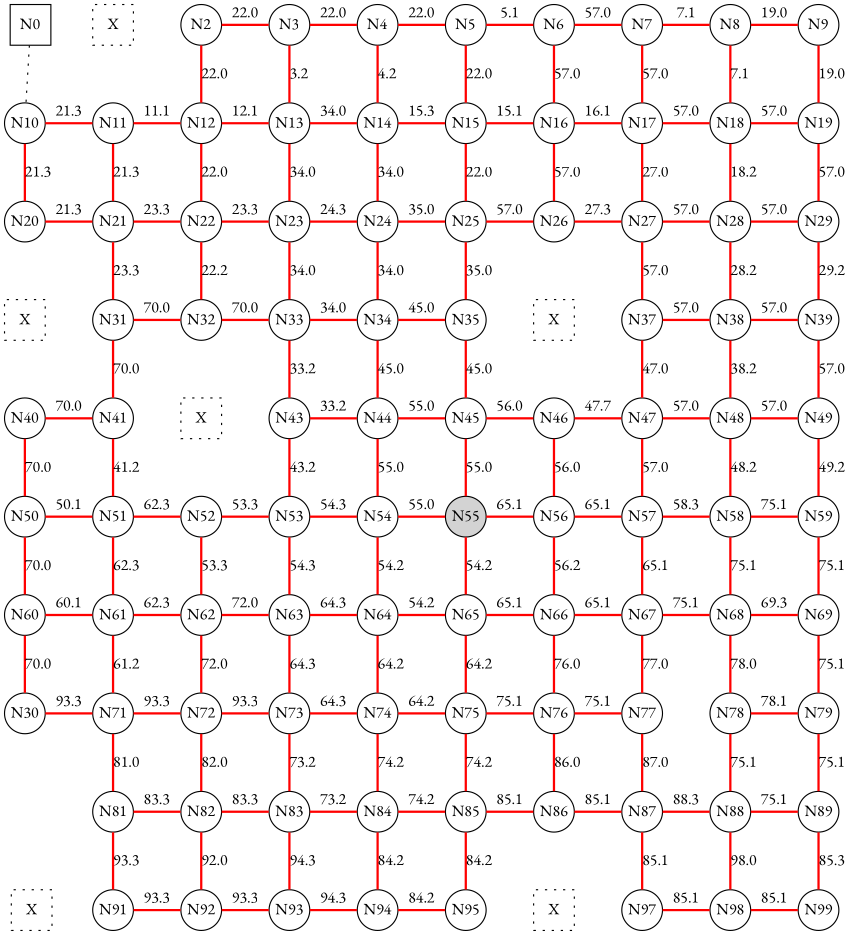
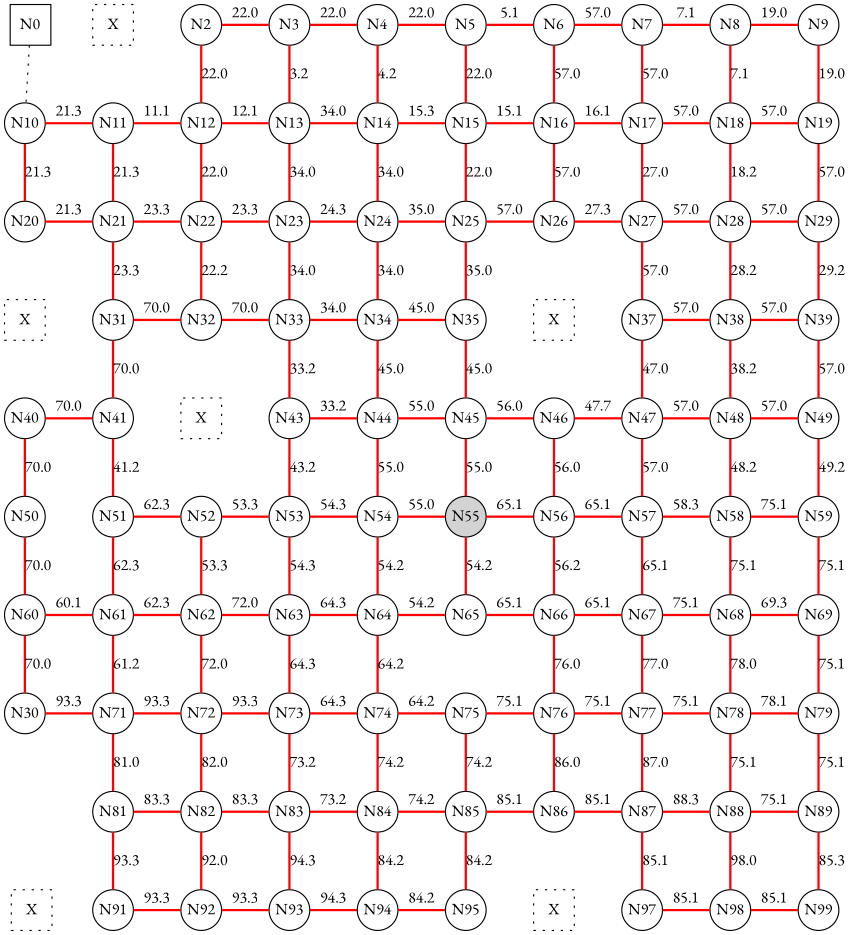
edge "N50" -- "N51": removed, label "50.1"
edge "N65" -- "N75": removed, label "64.2"
edge "N77" -- "N78": added, label "75.1"
